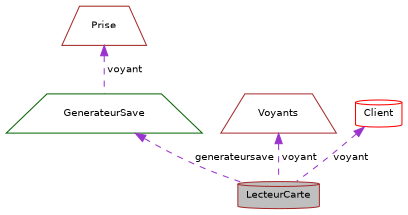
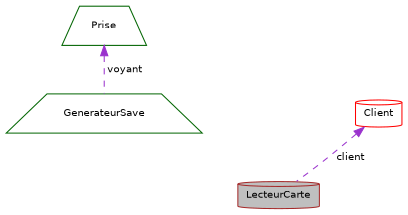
node "Prise": color brown -> darkgreen
node "Voyants": removed
edge "LecteurCarte" -> "Client": label " voyant" -> " client"
edge "LecteurCarte" -> "GenerateurSave": removed, label "generateursave"
